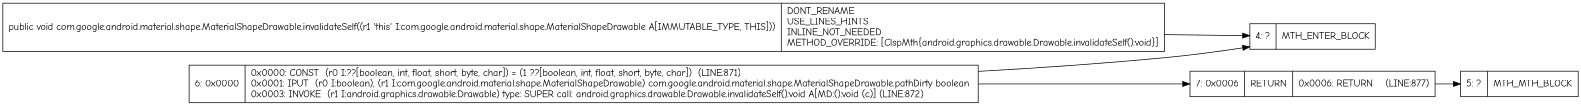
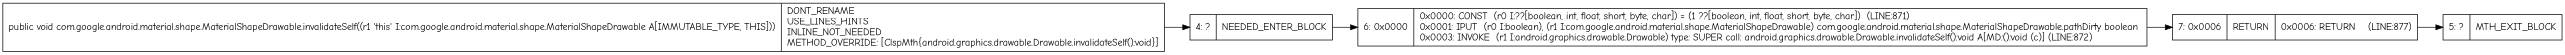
node "4: ?": text "MTH_ENTER_BLOCK" -> "NEEDED_ENTER_BLOCK"
edge "6: 0x0000" -> "4: ?": reversed
node "5: ?": text "MTH_MTH_BLOCK" -> "MTH_EXIT_BLOCK"
